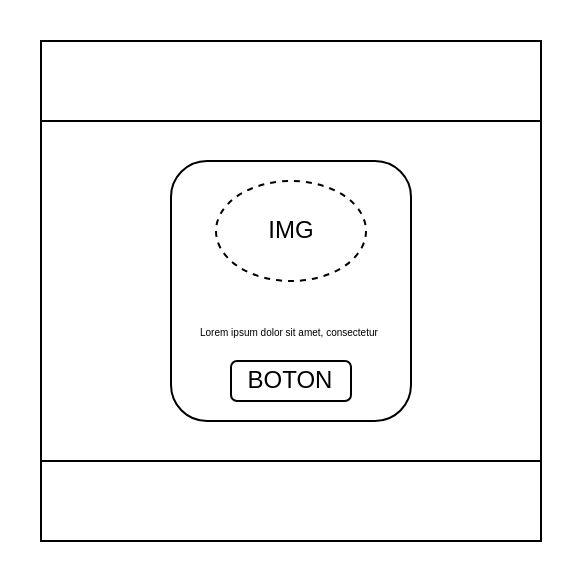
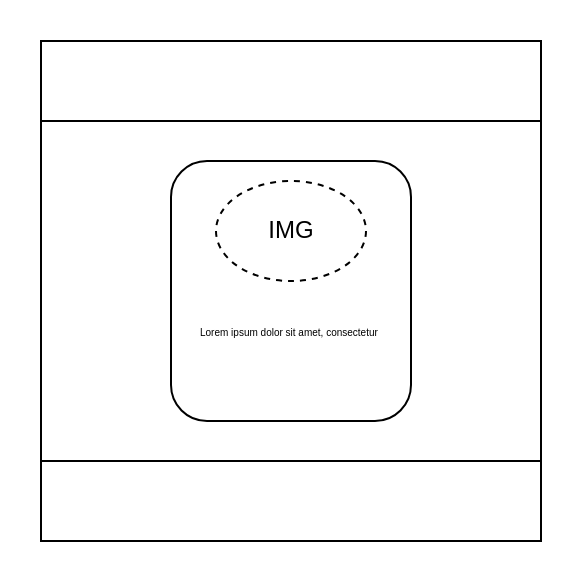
node "BOTON": removed
